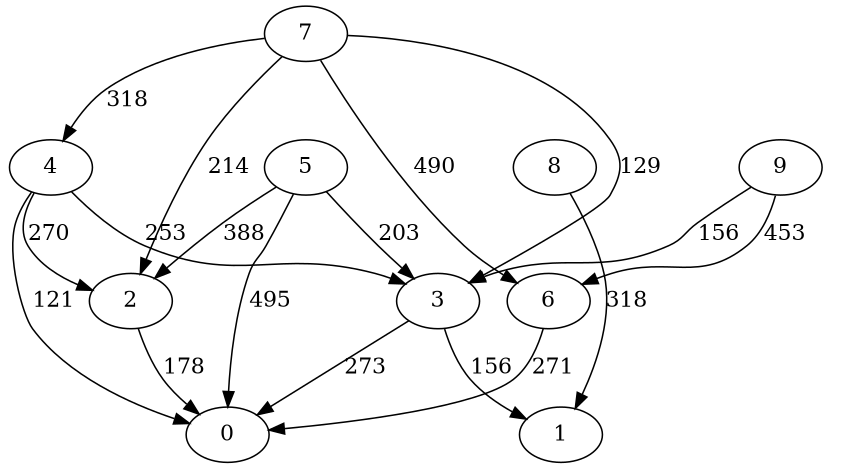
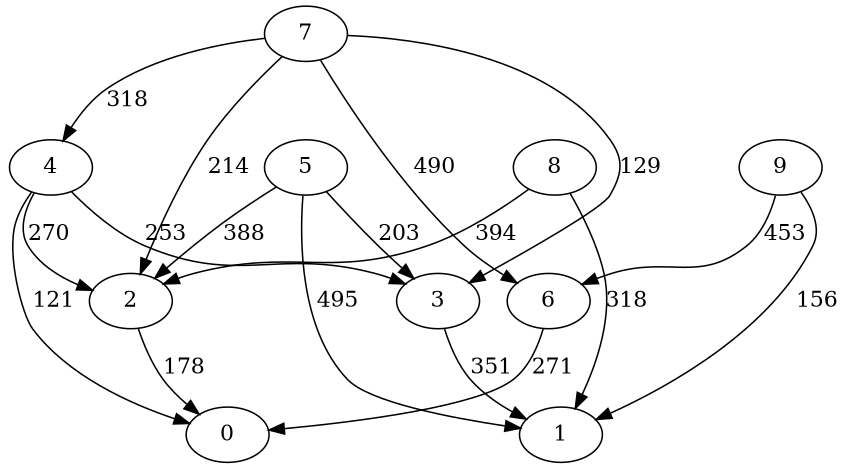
edge "9" -> "3": now "9" -> "1"
edge "8" -> "2": added, label "394"
edge "5" -> "0": now "5" -> "1"
edge "3" -> "0": removed, label "273"
edge "3" -> "1": label "156" -> "351"
